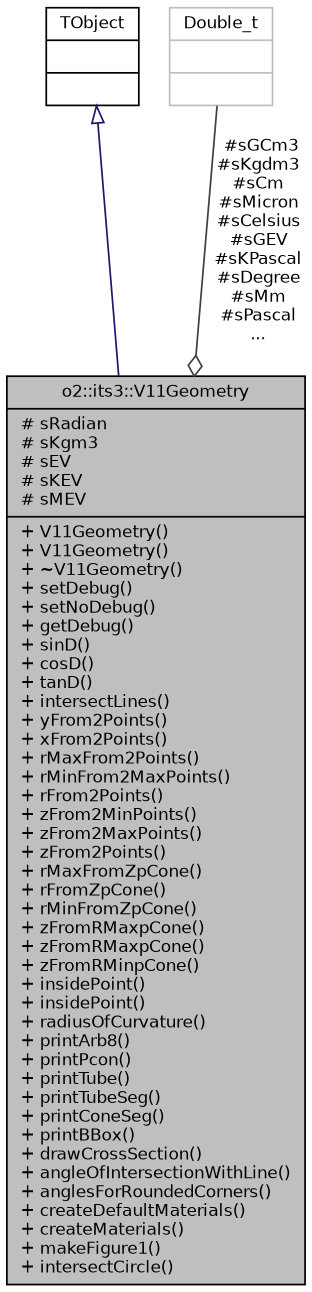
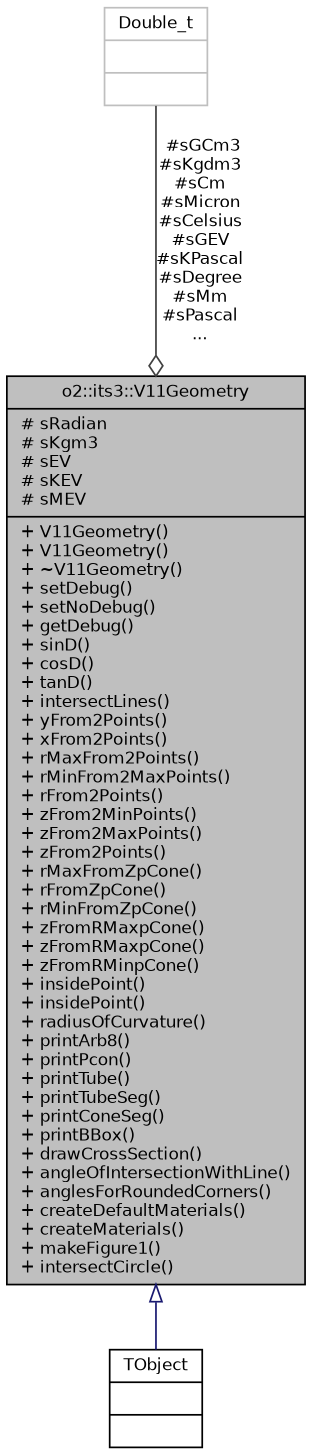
edge "o2::its3::V11Geometry" -> "TObject": reversed
